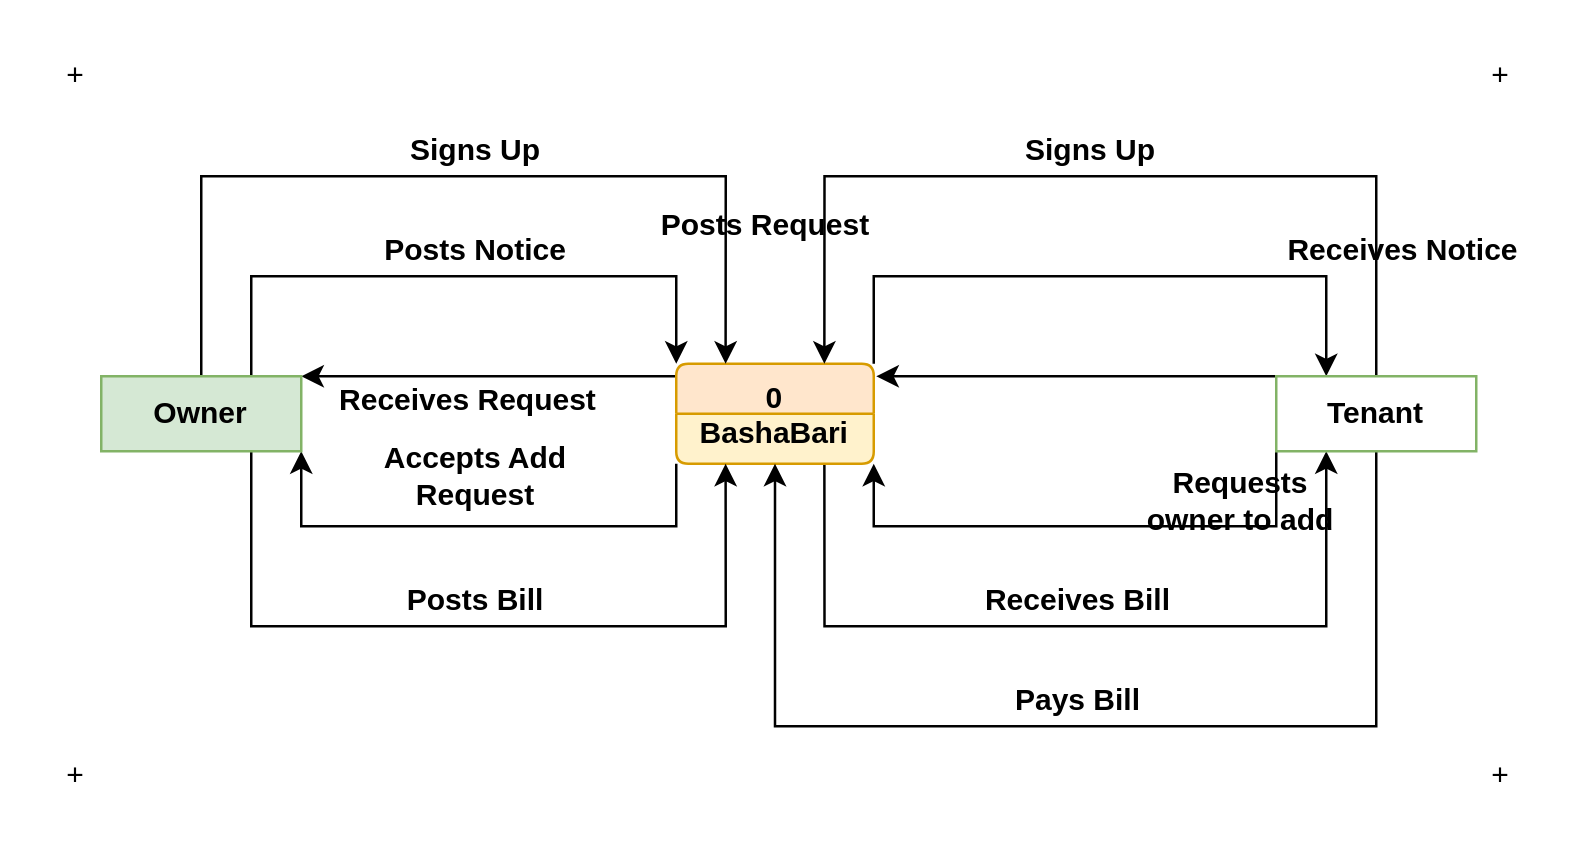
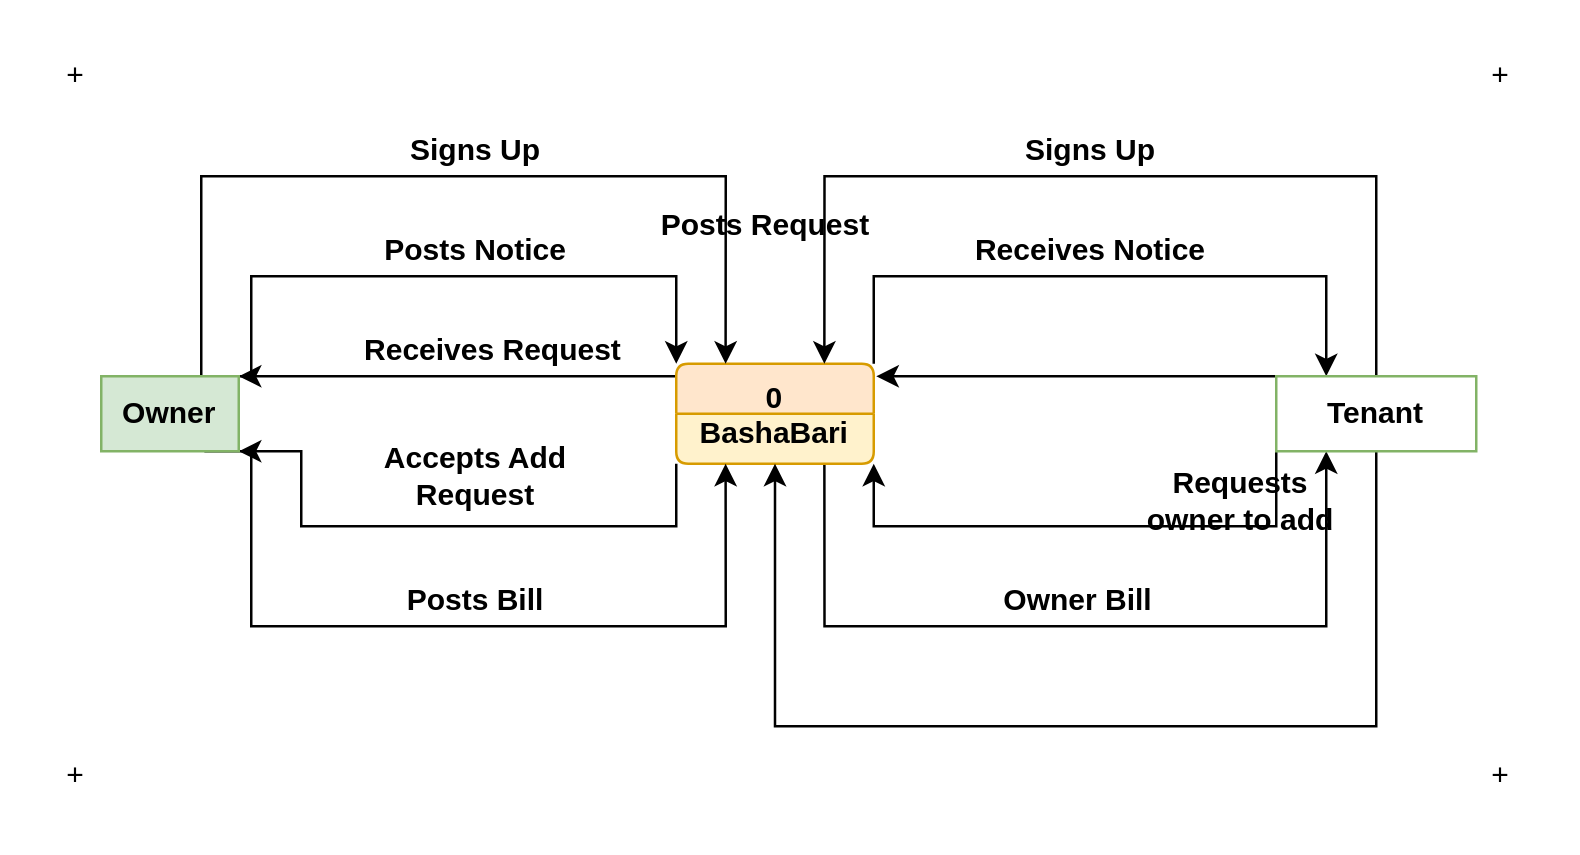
node "Receives Notice": moved (1404, 251) -> (1091, 251)
node "Receives Request": moved (469, 401) -> (494, 351)
node "Owner": size 200x75 -> 138x75
node "Receives Bill": label "Receives Bill" -> "Owner Bill"
node "Pays Bill": removed
